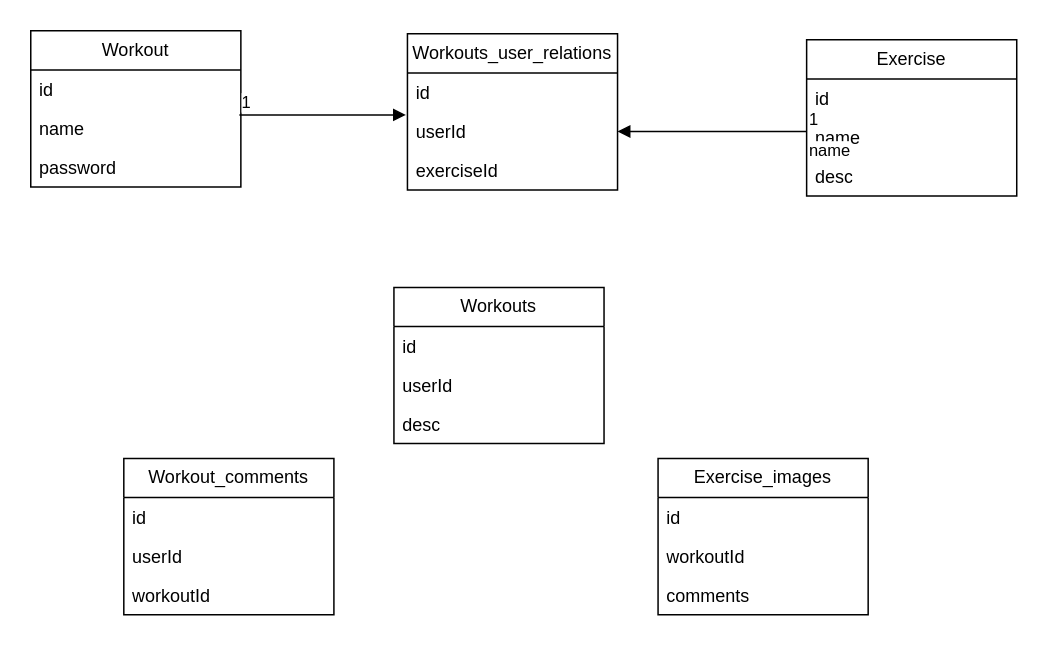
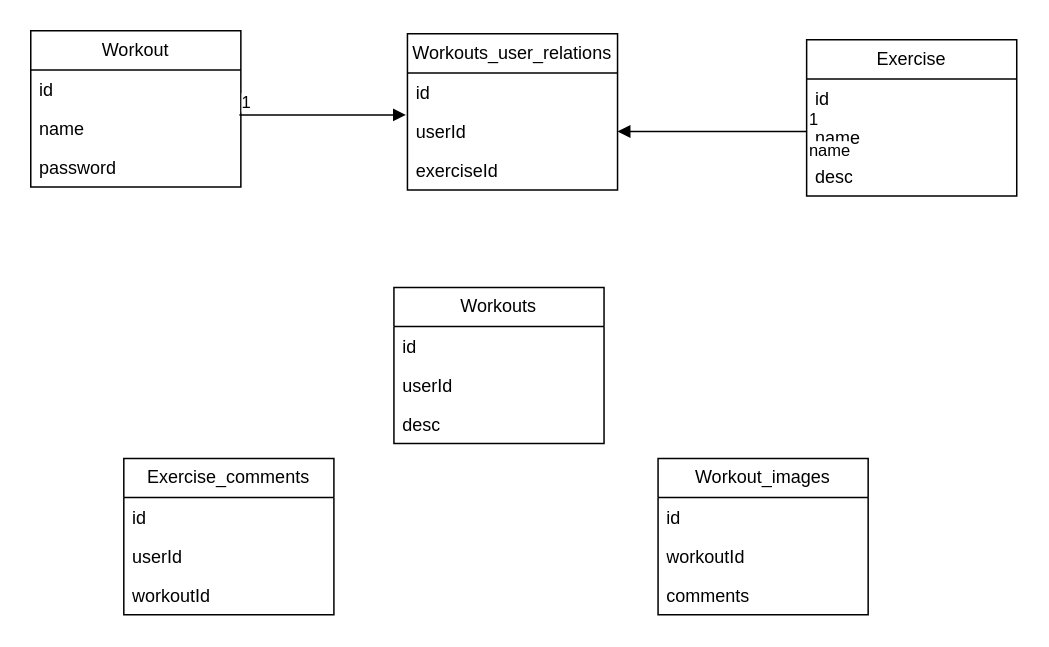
node "Workout_comments": label "Workout_comments" -> "Exercise_comments"
node "Exercise_images": label "Exercise_images" -> "Workout_images"
